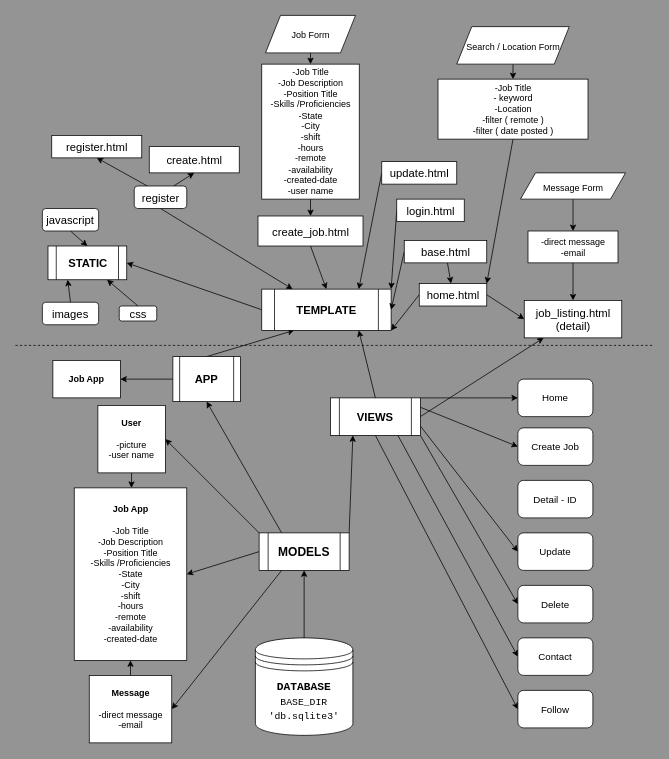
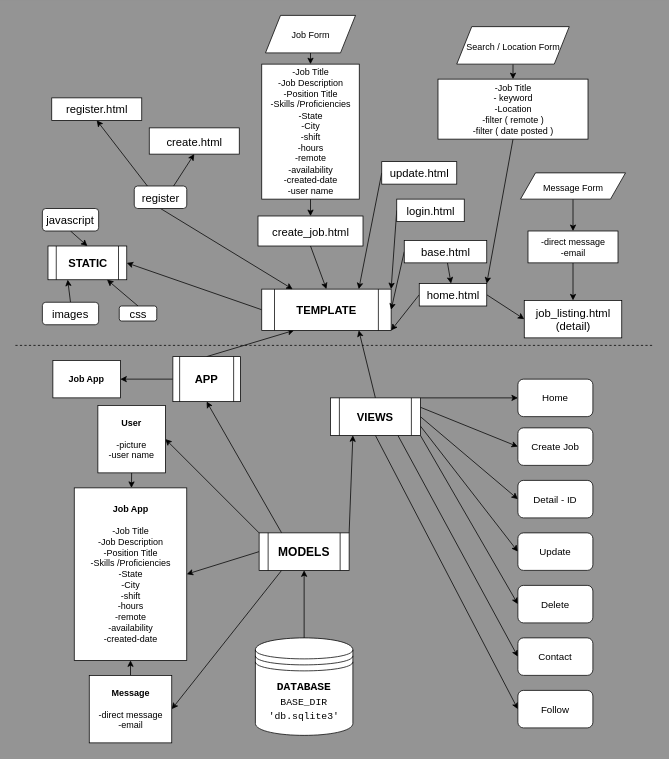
node "register.html": moved (97, 147) -> (97, 109)
node "create.html": moved (194, 160) -> (194, 141)
edge "VIEWS" -> "job_listing.html (detail)": now "VIEWS" -> "Detail - ID"
